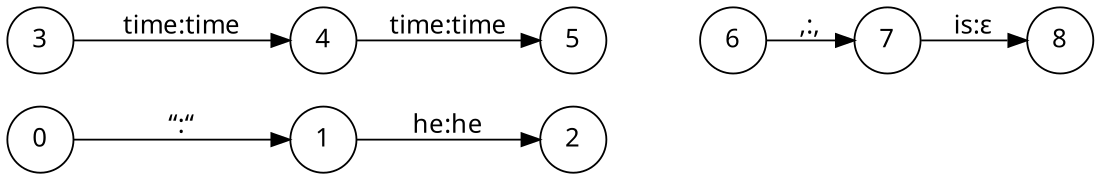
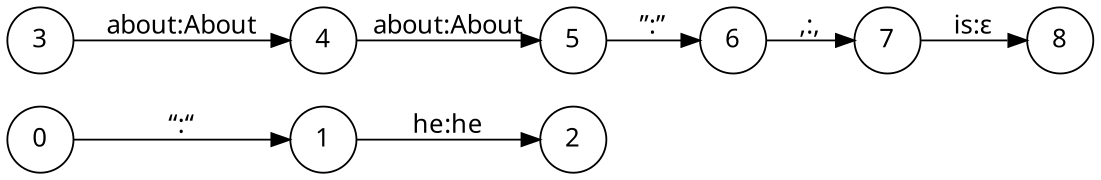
edge "3" -> "4": label "time:time" -> "about:About"
edge "4" -> "5": label "time:time" -> "about:About"
edge "5" -> "6": added, label "”:”"
